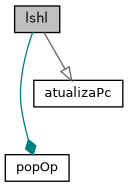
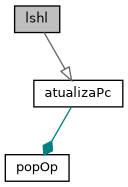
edge "lshl" -> "popOp": now "atualizaPc" -> "popOp"
